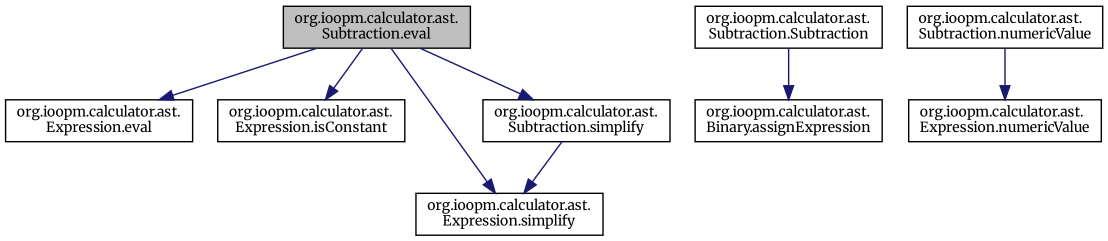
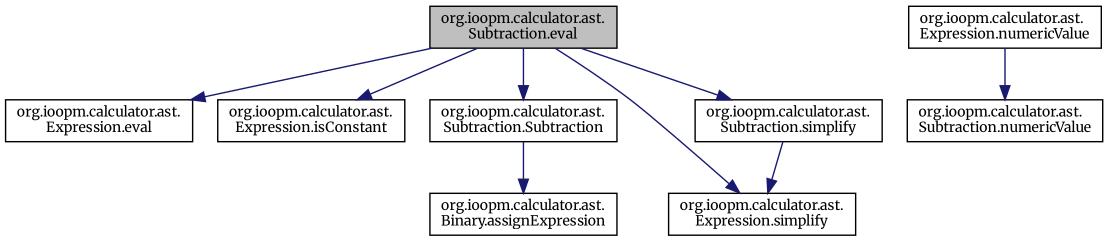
edge "org.ioopm.calculator.ast. Subtraction.eval" -> "org.ioopm.calculator.ast. Subtraction.Subtraction": added
edge "org.ioopm.calculator.ast. Subtraction.numericValue" -> "org.ioopm.calculator.ast. Expression.numericValue": reversed
